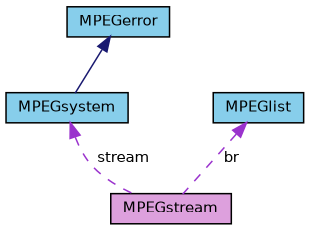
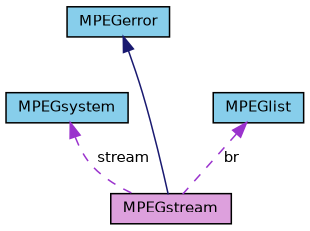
edge "MPEGsystem" -> "MPEGerror": now "MPEGstream" -> "MPEGerror"
